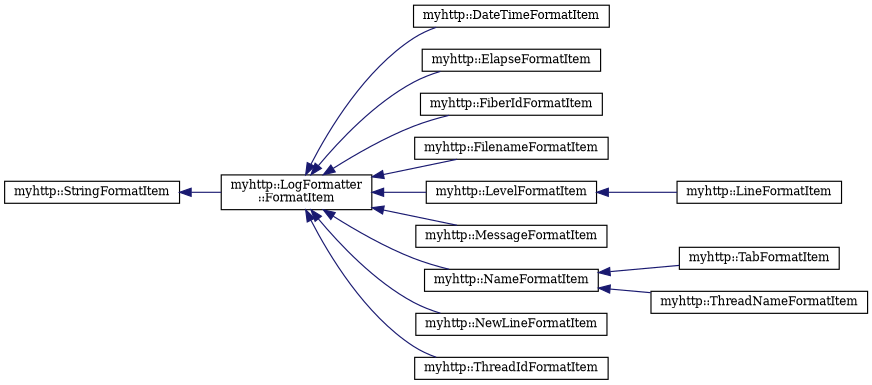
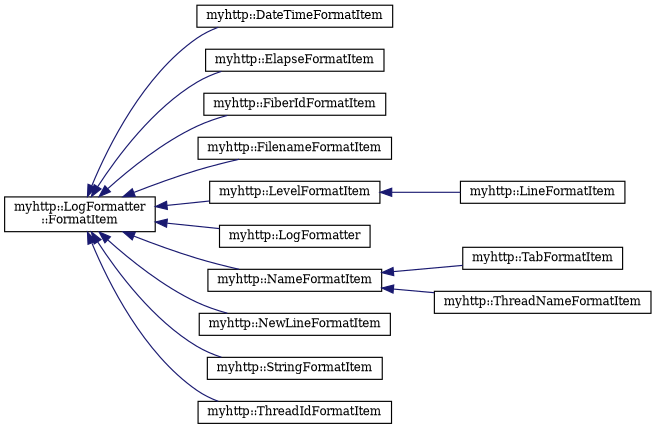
edge "myhttp::LogFormatter ::FormatItem" -> "myhttp::StringFormatItem": reversed
node "myhttp::MessageFormatItem": label "myhttp::MessageFormatItem" -> "myhttp::LogFormatter"
